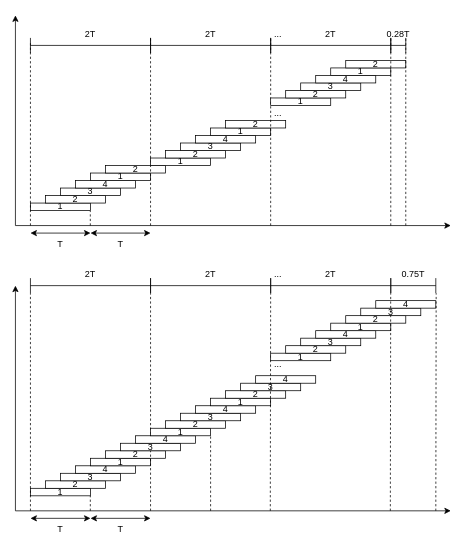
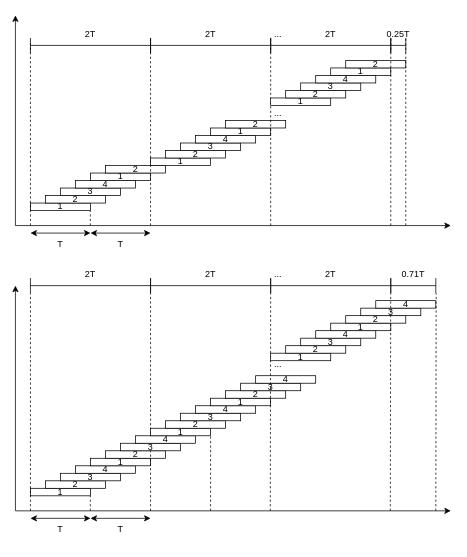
node "0.28T": label "0.28T" -> "0.25T"
node "0.75T": label "0.75T" -> "0.71T"
